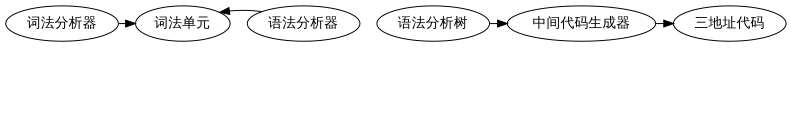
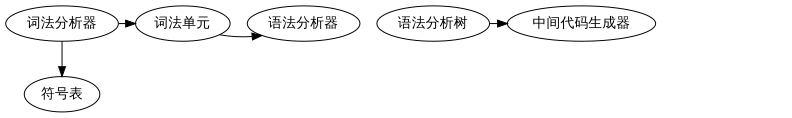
edge "语法分析器" -> "词法单元": reversed
node "三地址代码": removed
node "符号表": added
